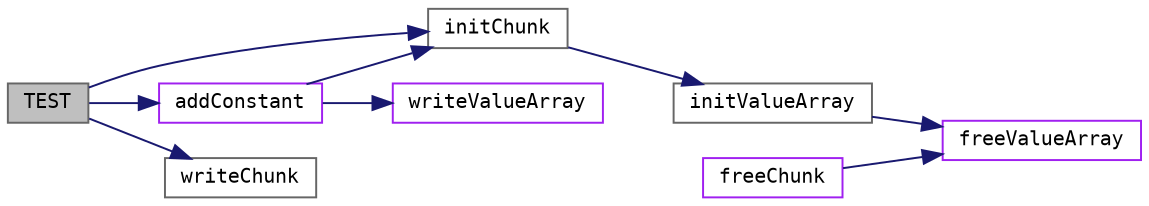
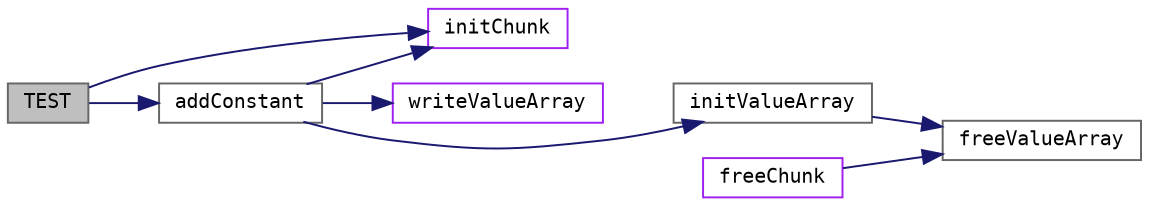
node "initChunk": color gray40 -> purple
edge "initChunk" -> "initValueArray": now "addConstant" -> "initValueArray"
node "addConstant": color purple -> gray40
node "freeValueArray": color purple -> gray40
node "writeChunk": removed
